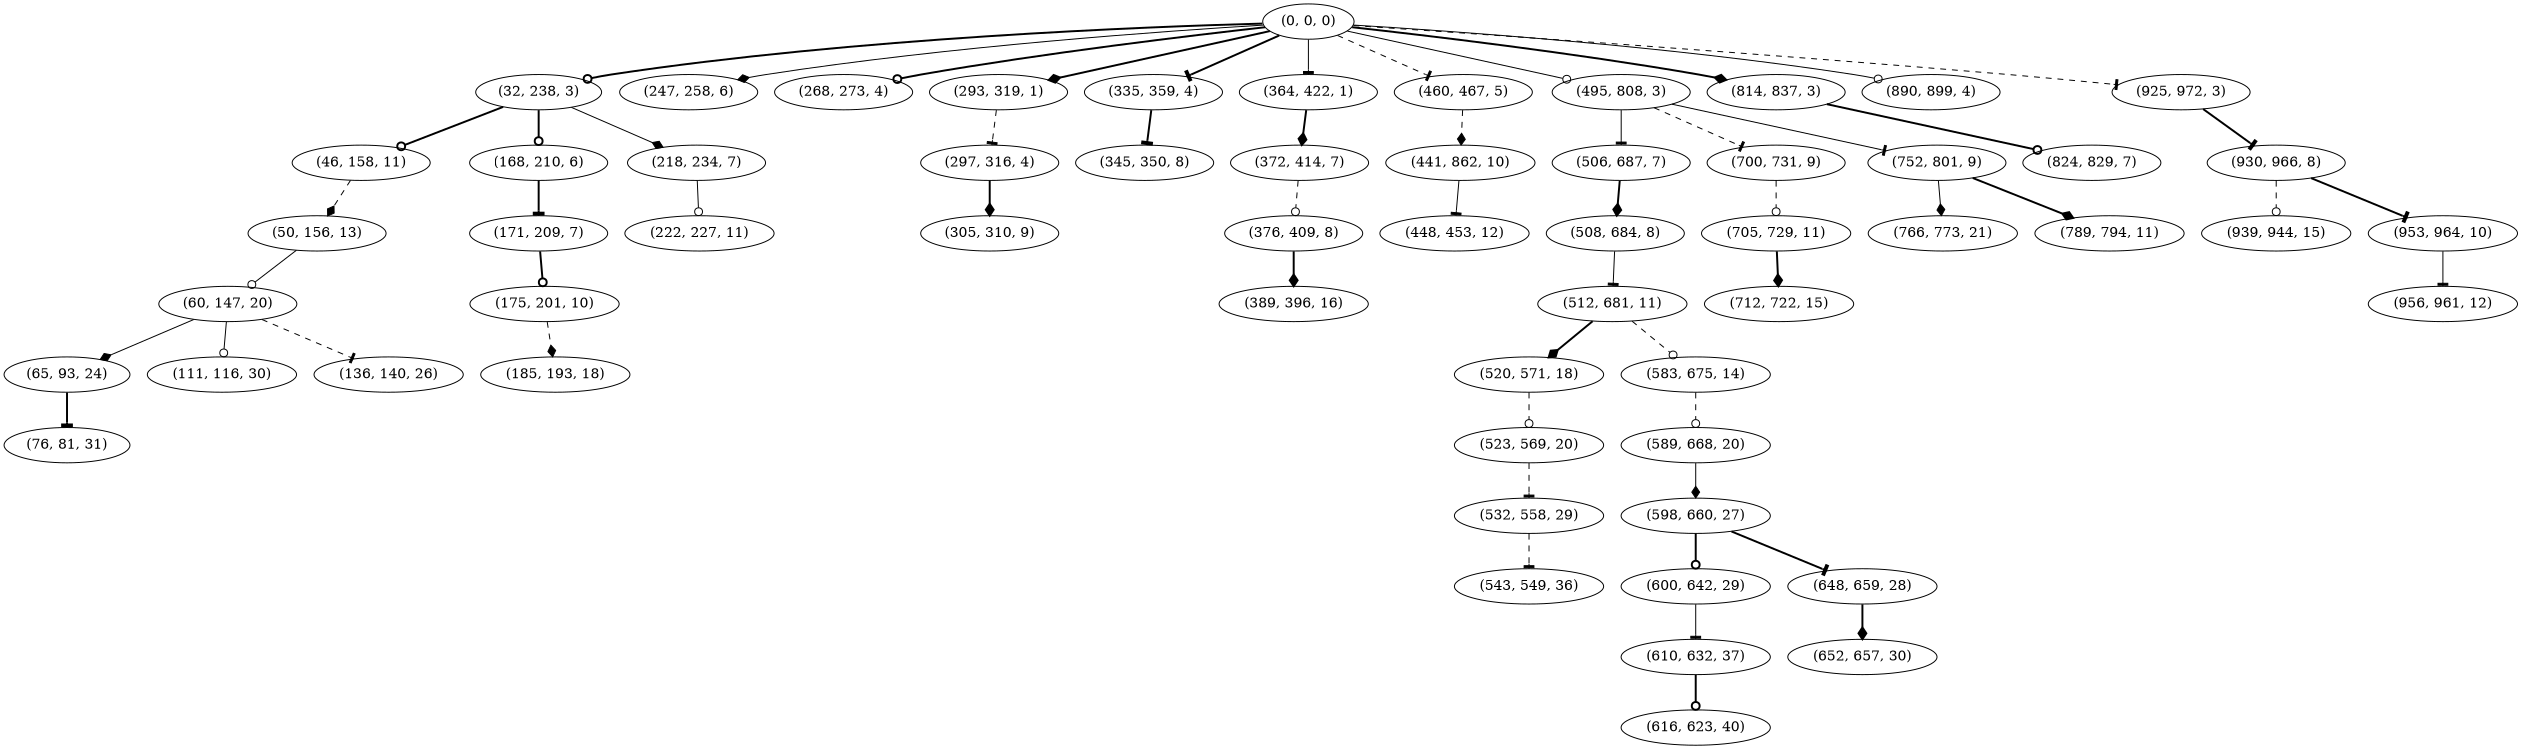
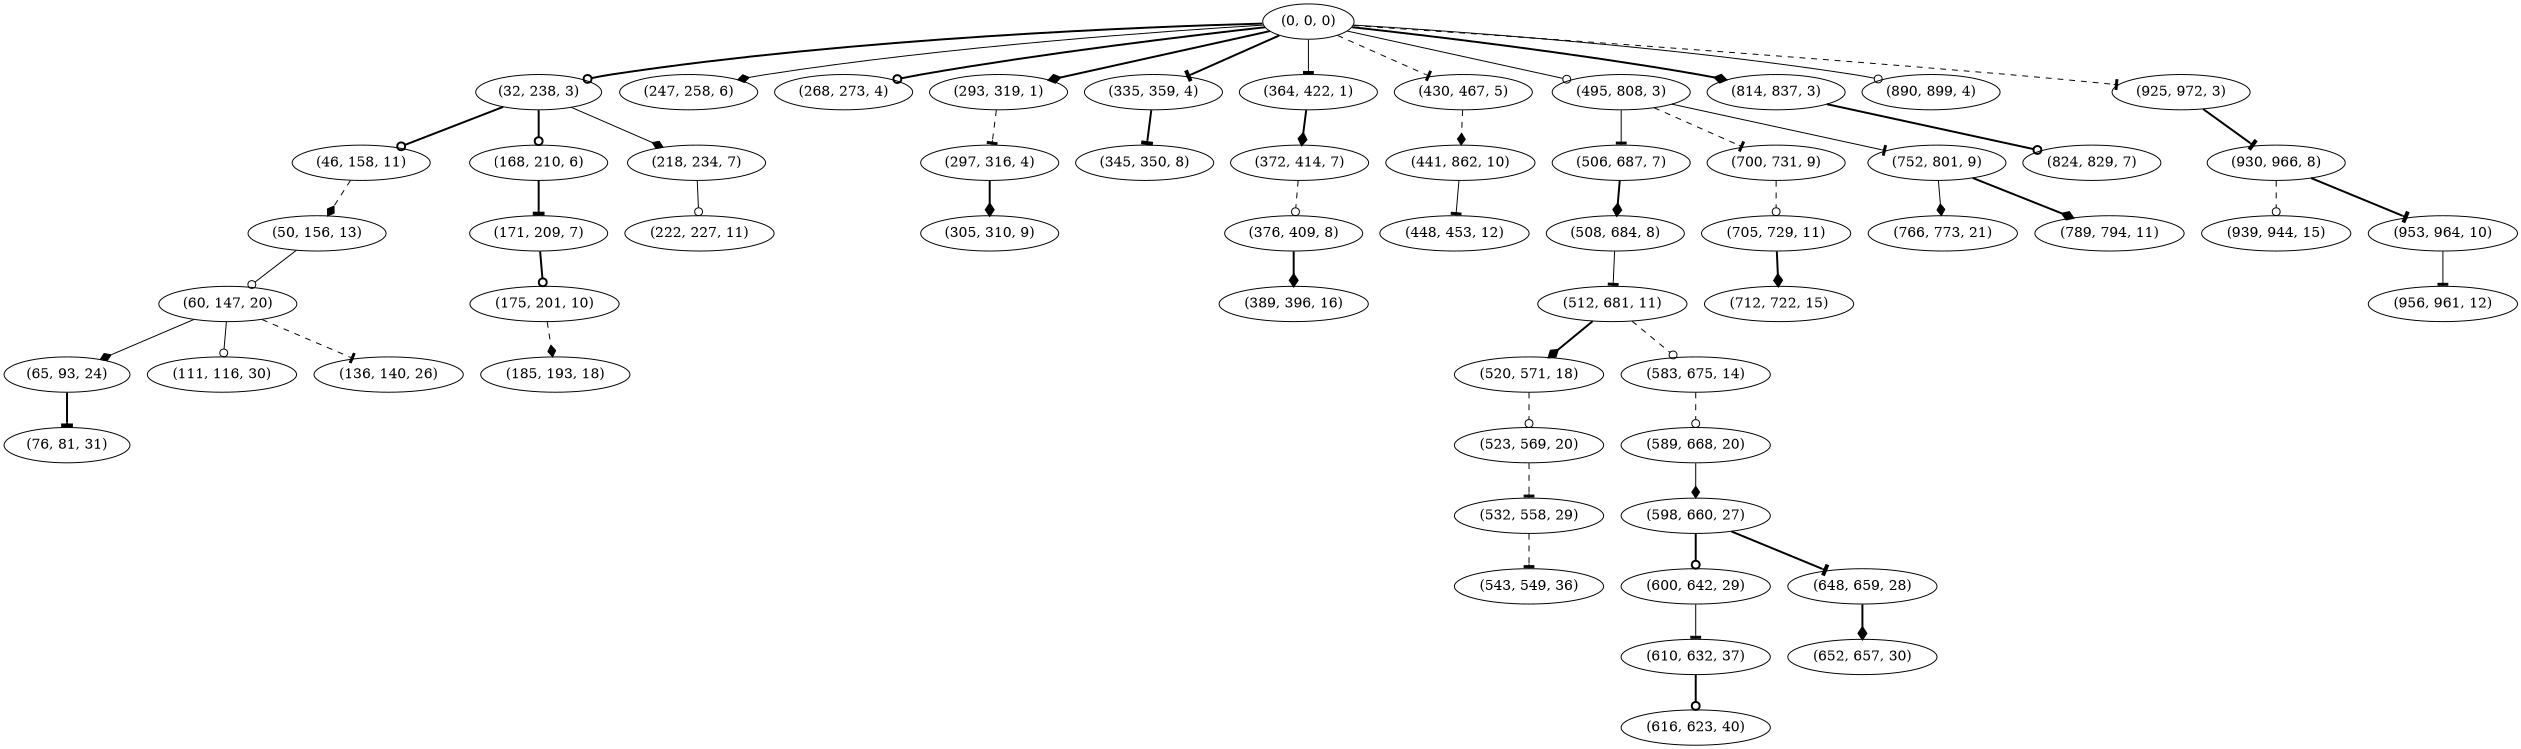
node "(460, 467, 5)": label "(460, 467, 5)" -> "(430, 467, 5)"
